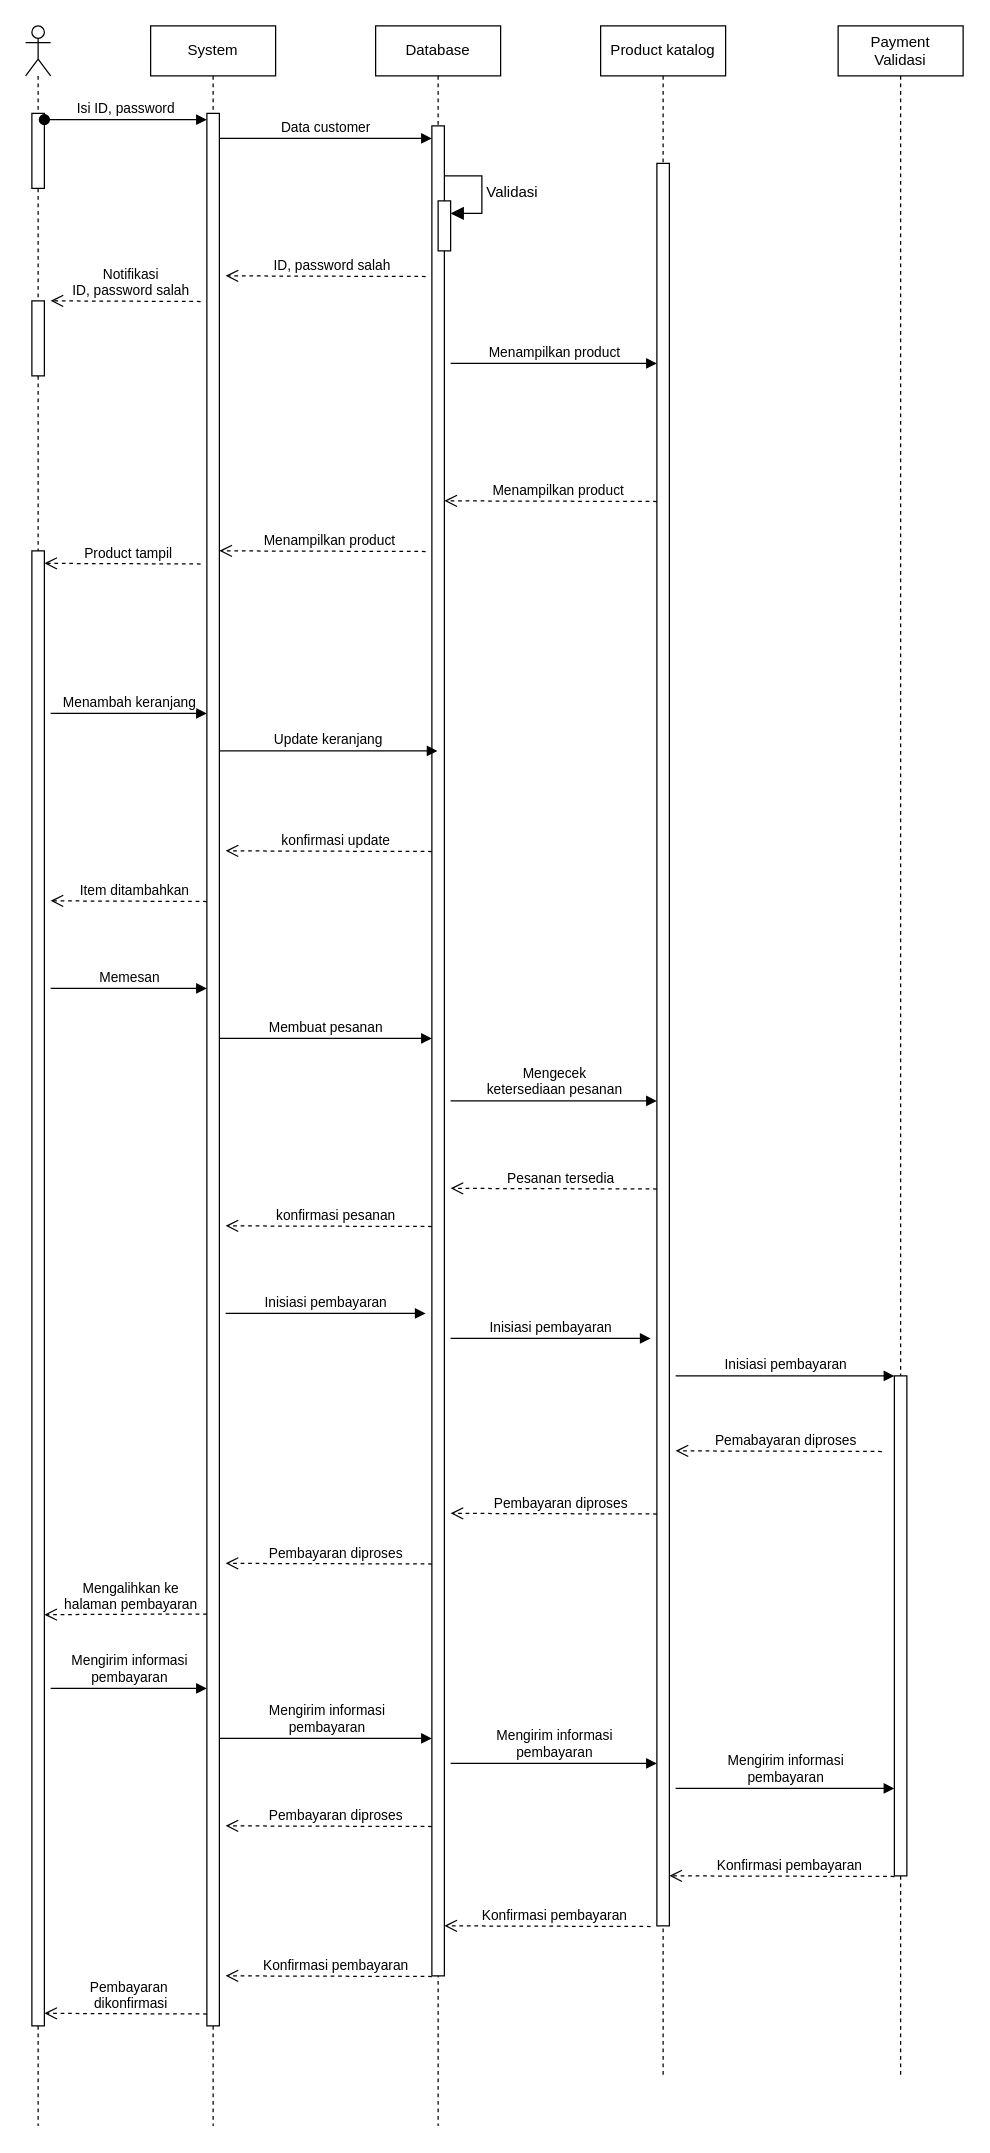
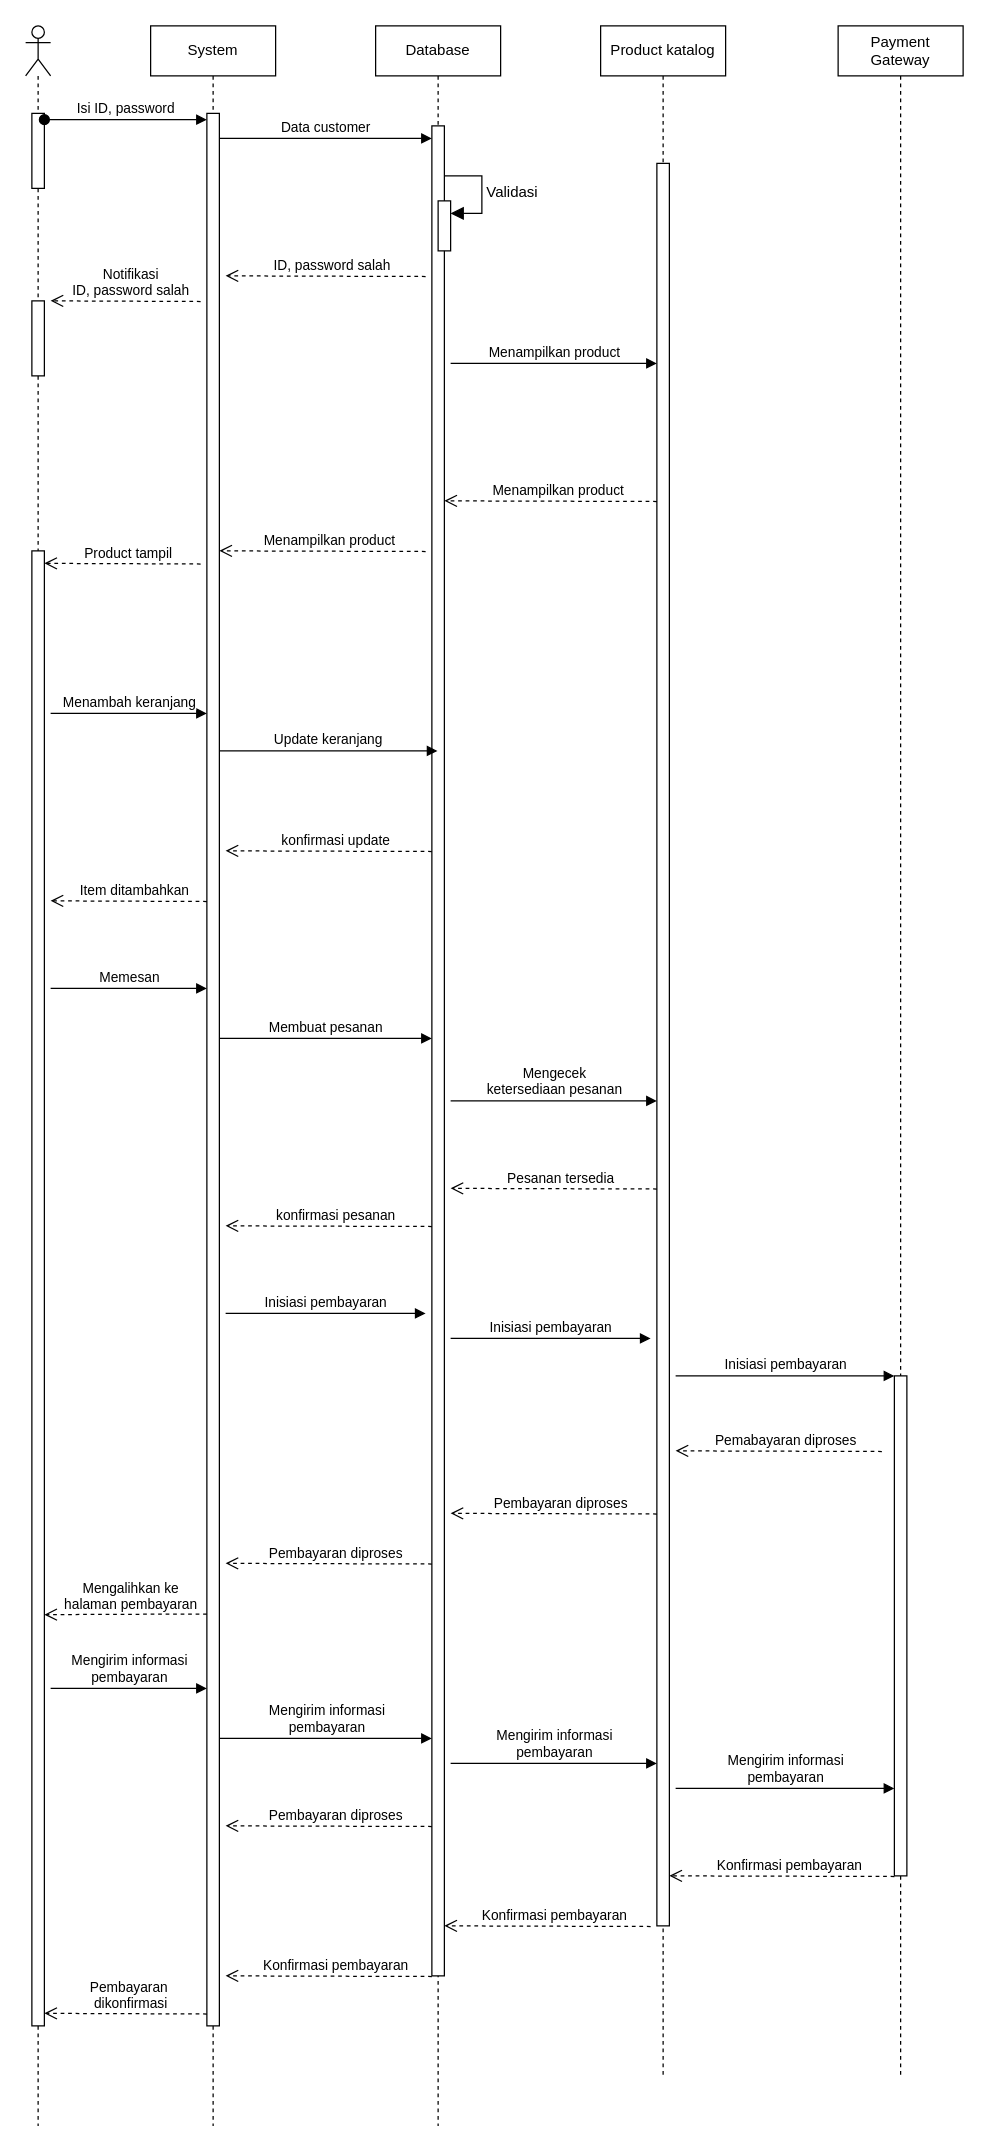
node "Payment Validasi": label "Payment Validasi" -> "Payment Gateway"
